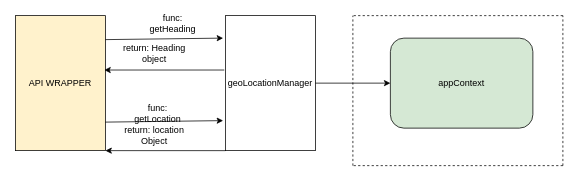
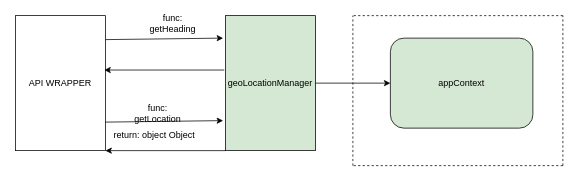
node "return: Heading object": removed
node "API WRAPPER": fillcolor #fff2cc -> #ffffff
node "geoLocationManager": fillcolor #ffffff -> #d5e8d4
node "return: location Object": label "return: location Object" -> "return: object Object"
